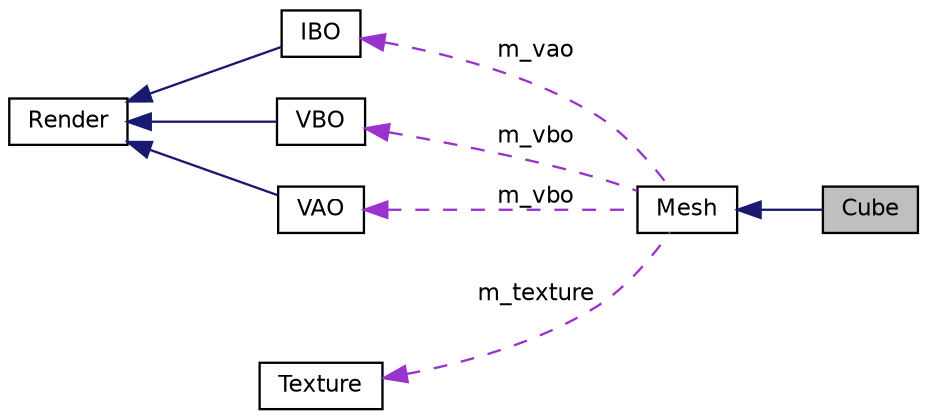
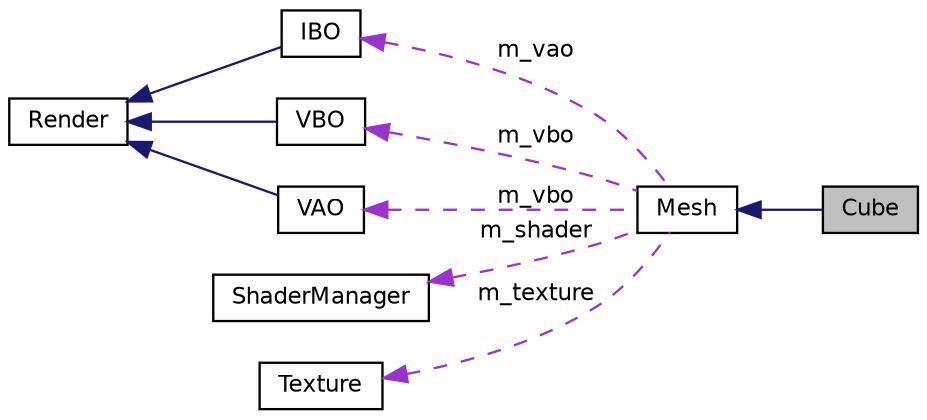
node "ShaderManager": added
